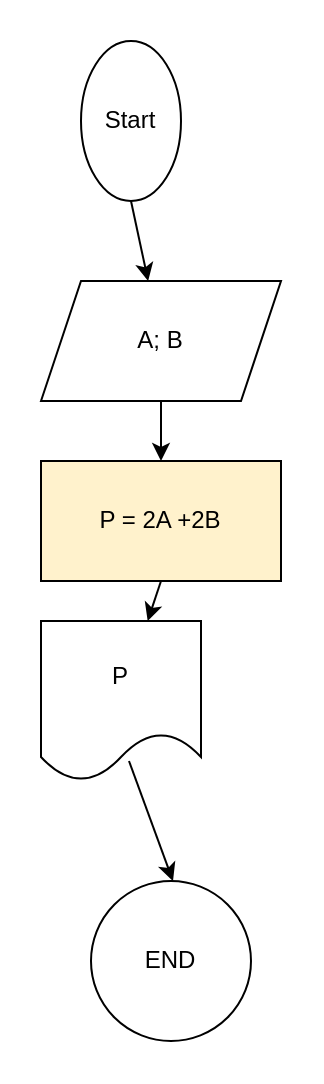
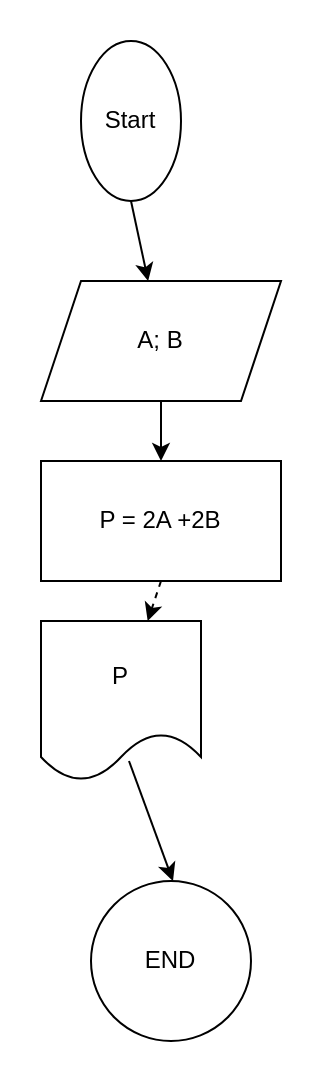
node "P = 2A +2B": fillcolor #fff2cc -> #ffffff
edge "P = 2A +2B" -> "P": style solid -> dashed
